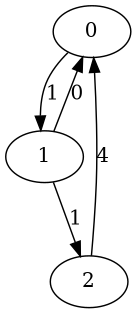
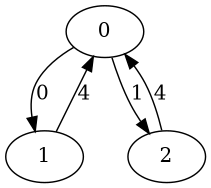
edge "0" -> "1": label "1" -> "0"
edge "1" -> "0": label "0" -> "4"
edge "1" -> "2": now "0" -> "2"
